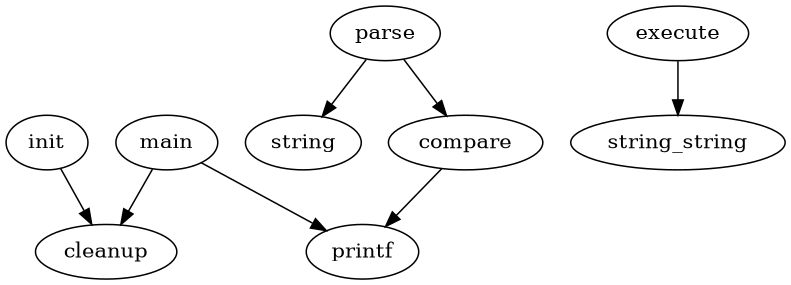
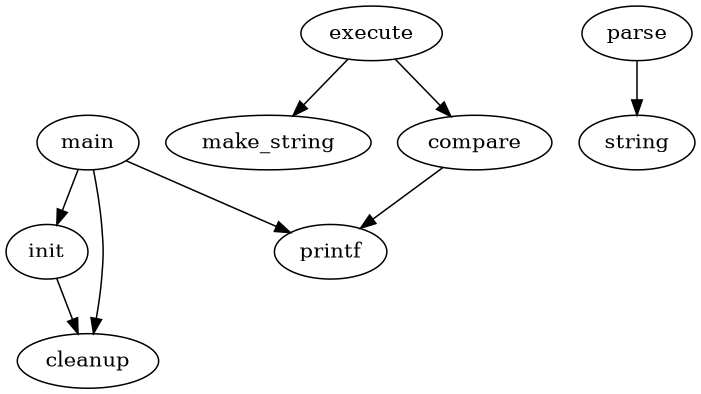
edge "parse" -> "compare": now "execute" -> "compare"
node "string_string": label "string_string" -> "make_string"
edge "main" -> "init": added
